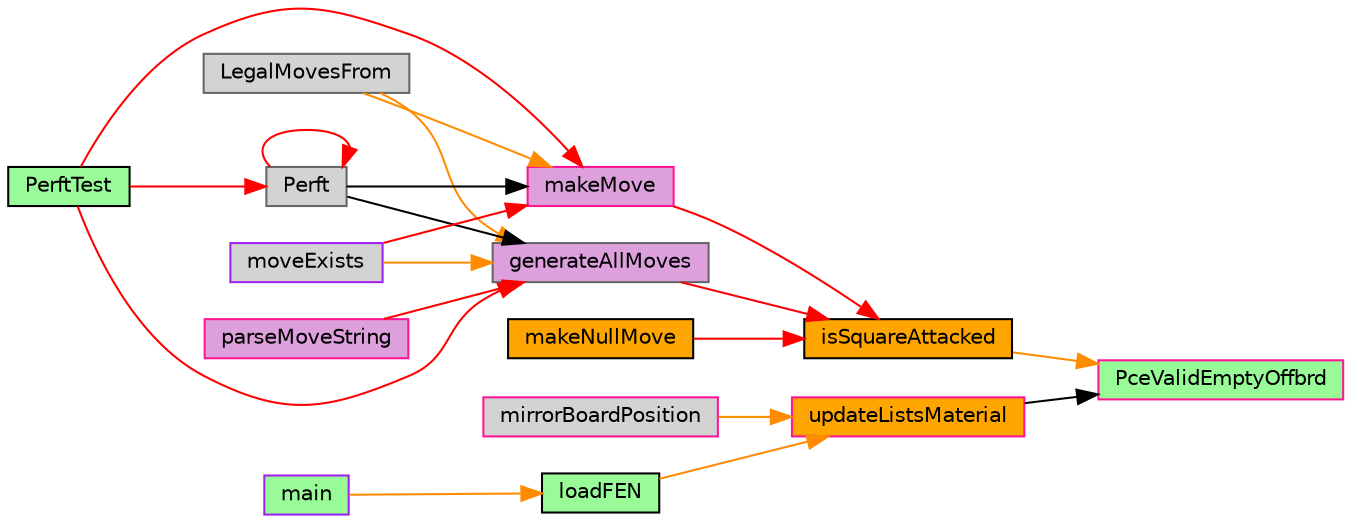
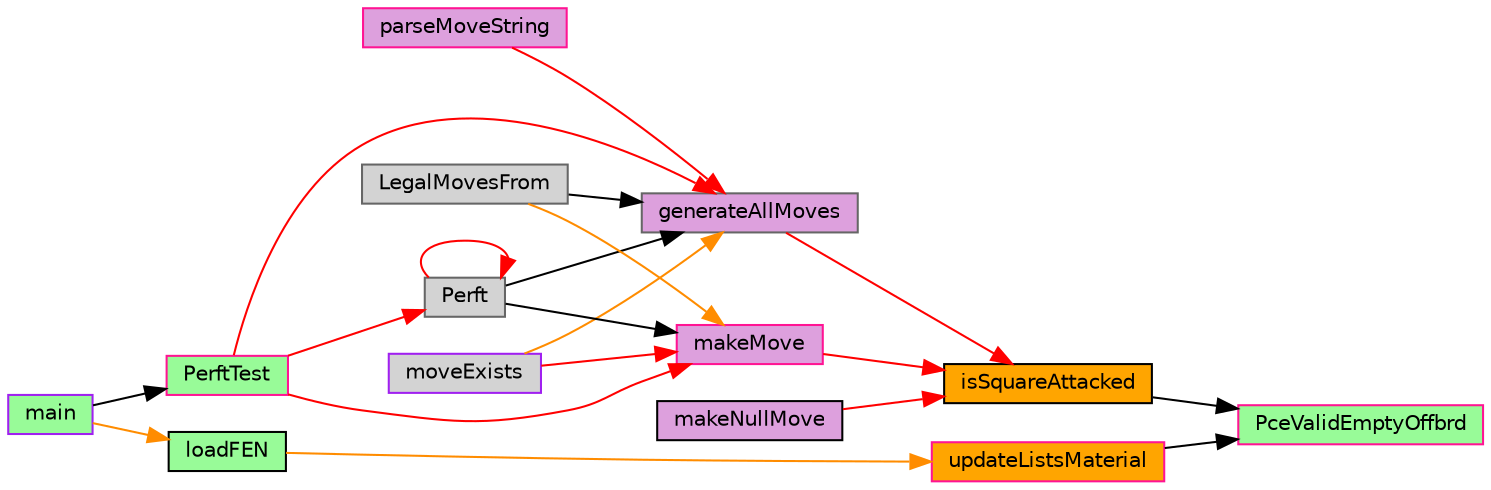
edge "LegalMovesFrom" -> "generateAllMoves": color darkorange -> black
node "PerftTest": color black -> deeppink
node "makeNullMove": fillcolor orange -> plum
edge "isSquareAttacked" -> "PceValidEmptyOffbrd": color darkorange -> black
edge "main" -> "PerftTest": added
node "mirrorBoardPosition": removed
